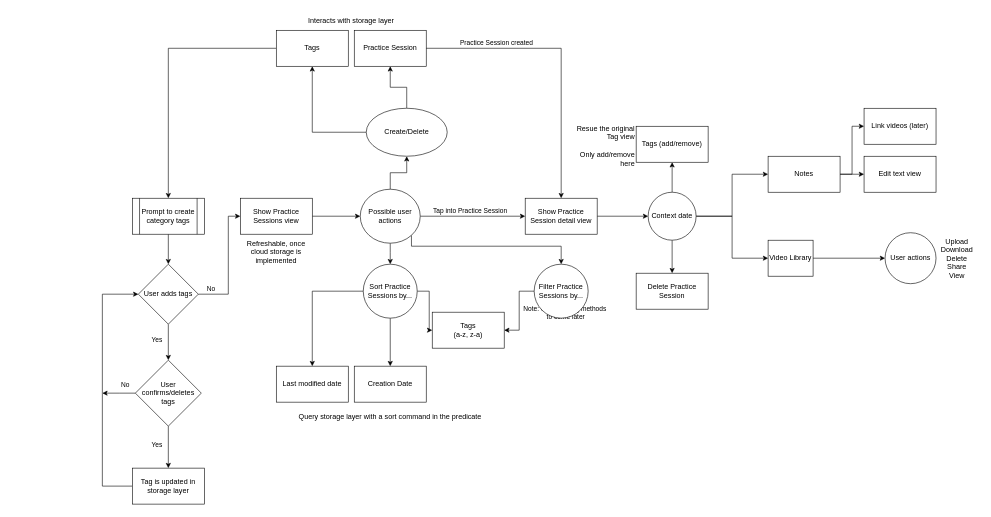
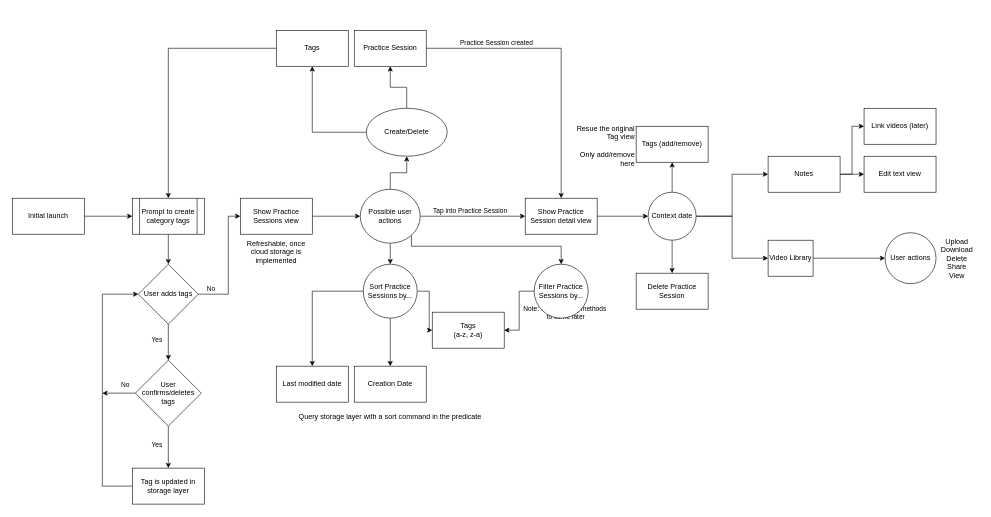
node "Interacts with storage layer": removed
node "Initial launch": added
edge "Initial launch" -> "Prompt to create category tags": added
